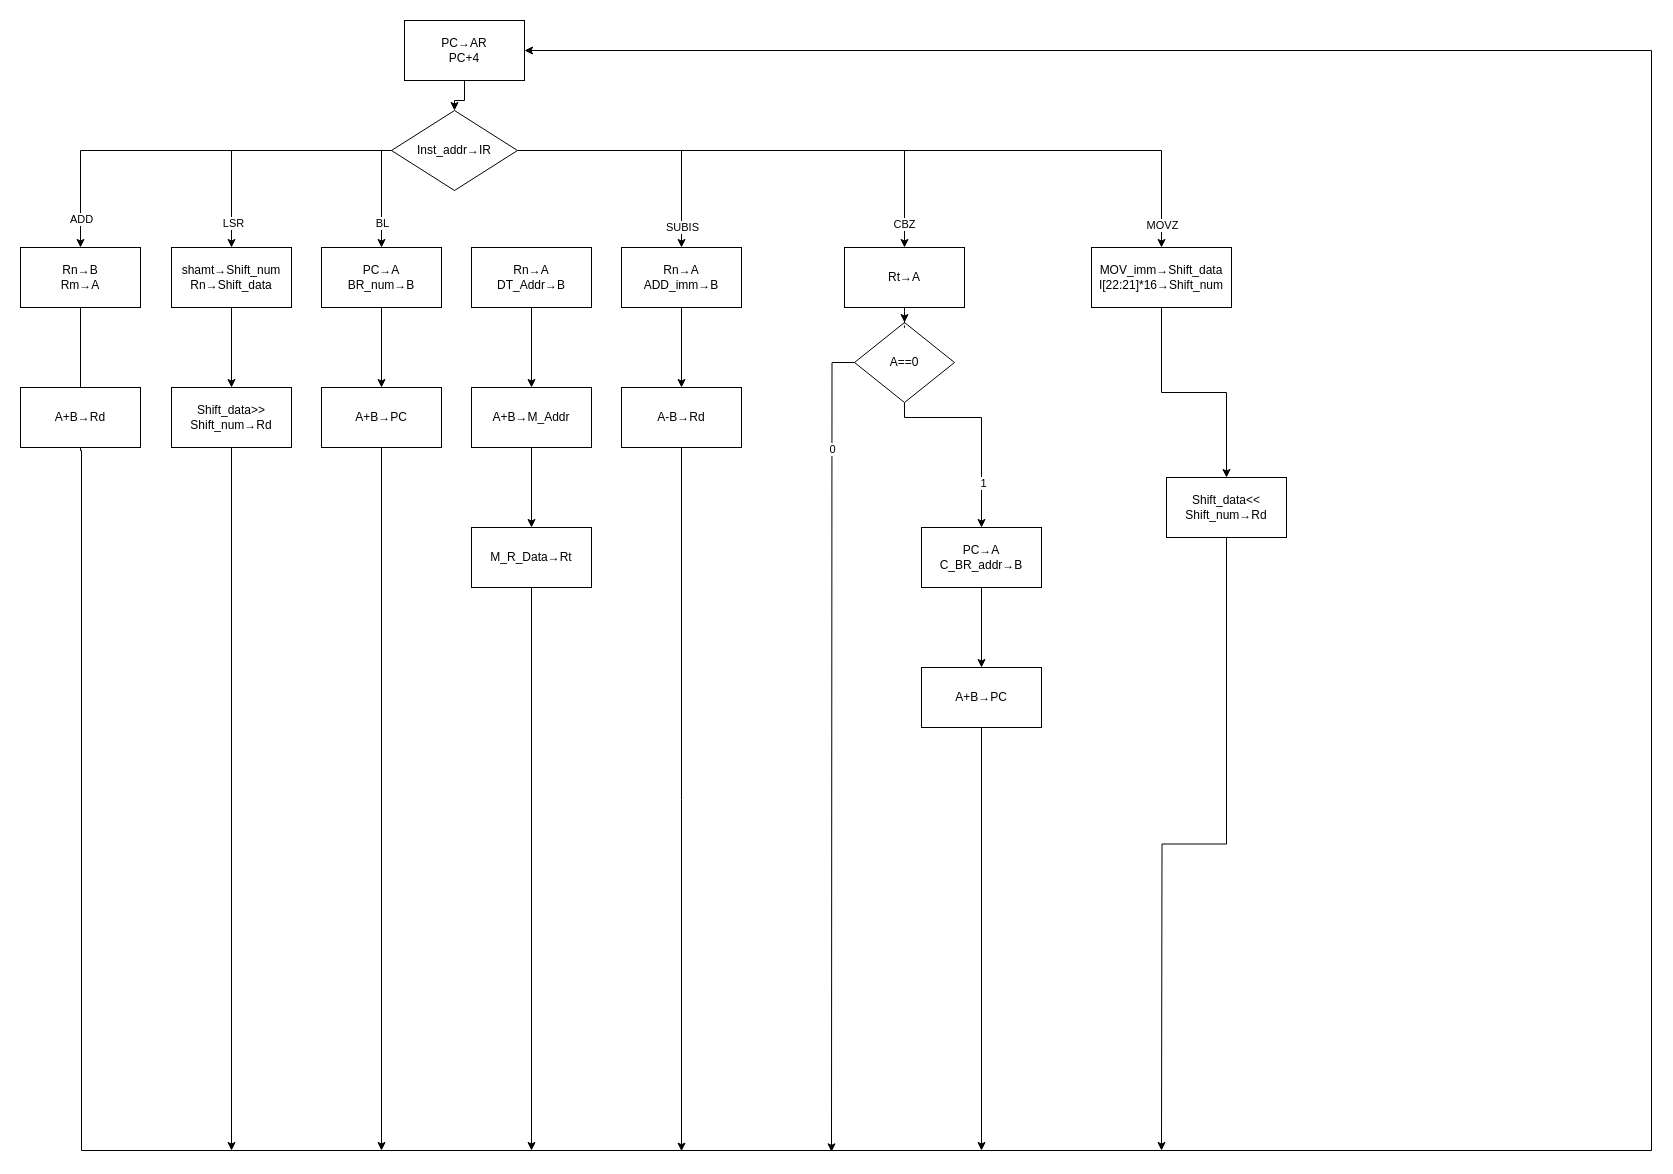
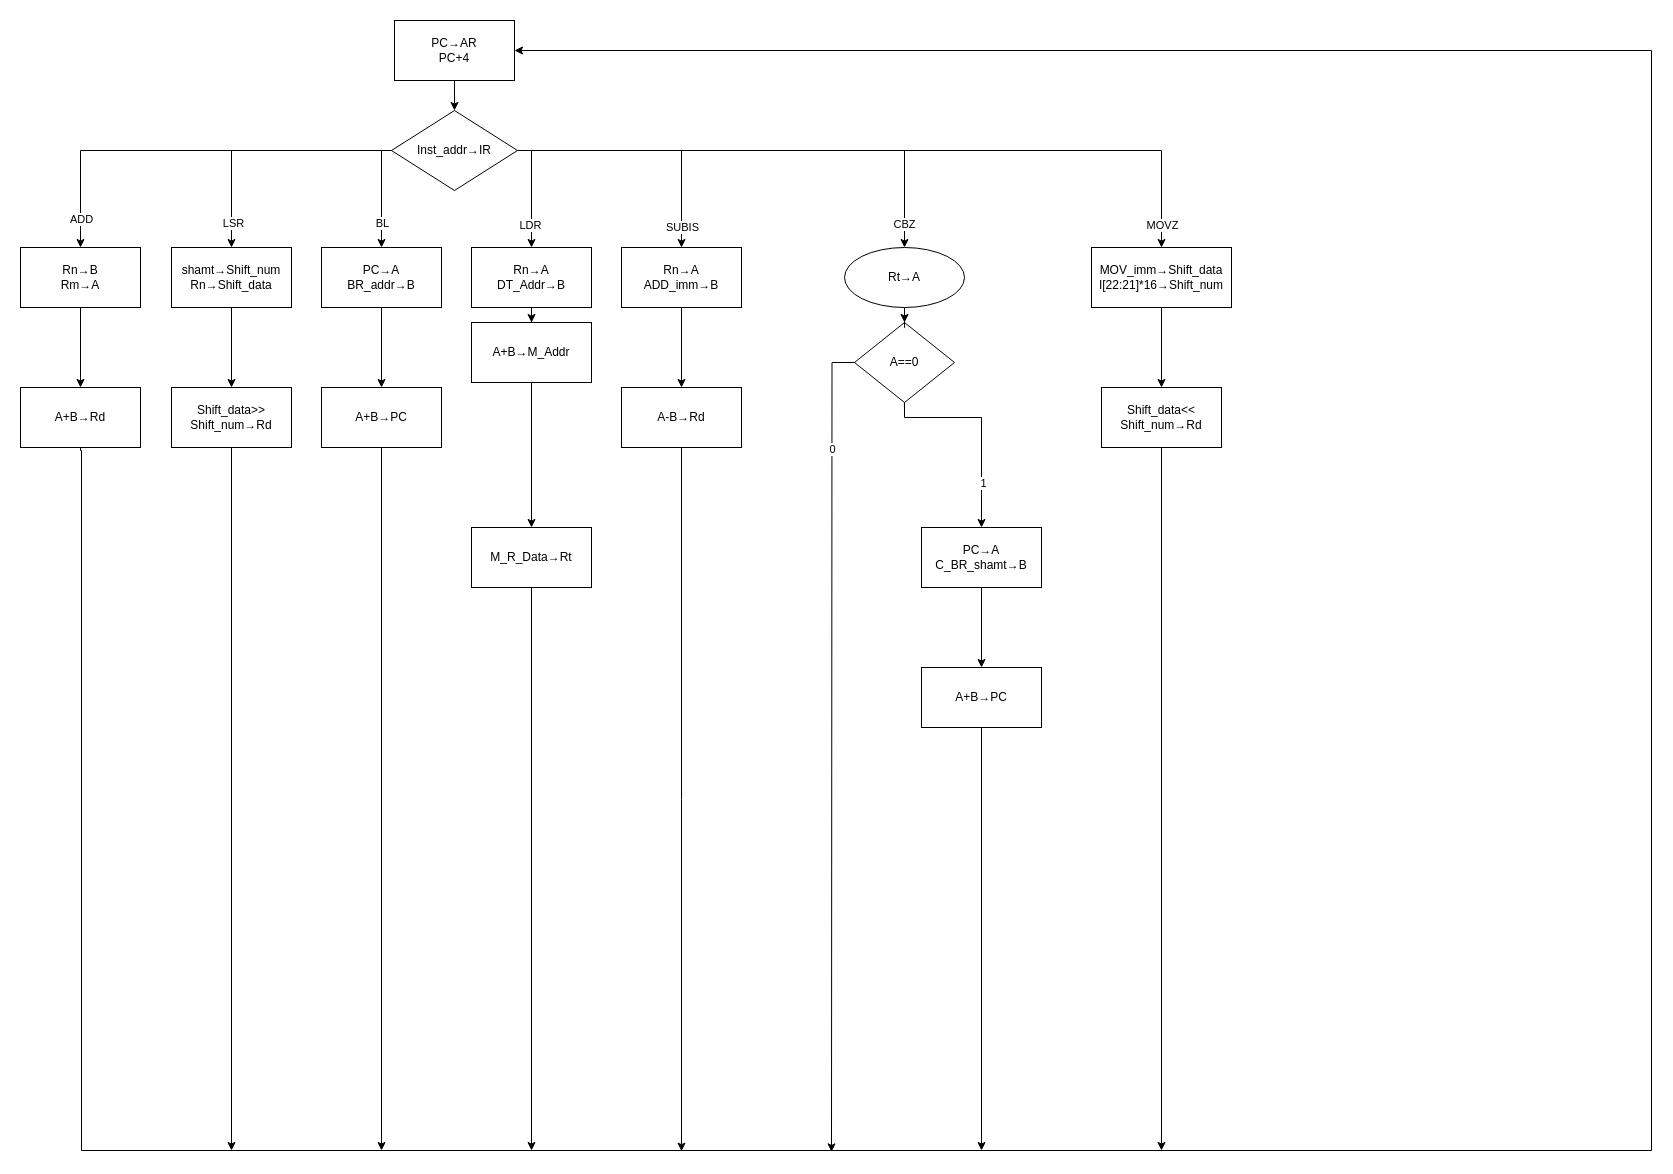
node "PC→AR PC+4": moved (465, 51) -> (455, 51)
edge "Inst_addr→IR" -> "Rn→A DT_Addr→B": added, label "LDR"
node "PC→A BR_num→B": label "PC→A BR_num→B" -> "PC→A BR_addr→B"
node "Rt→A": shape rectangle -> ellipse
edge "Rt→A" -> "A==0": style dashed -> solid
edge "Rn→B Rm→A" -- "A+B→Rd": arrowhead none -> classic
node "A+B→M_Addr": moved (532, 418) -> (532, 353)
node "Shift_data<< Shift_num→Rd": moved (1227, 508) -> (1162, 418)
node "PC→A C_BR_addr→B": label "PC→A C_BR_addr→B" -> "PC→A C_BR_shamt→B"
